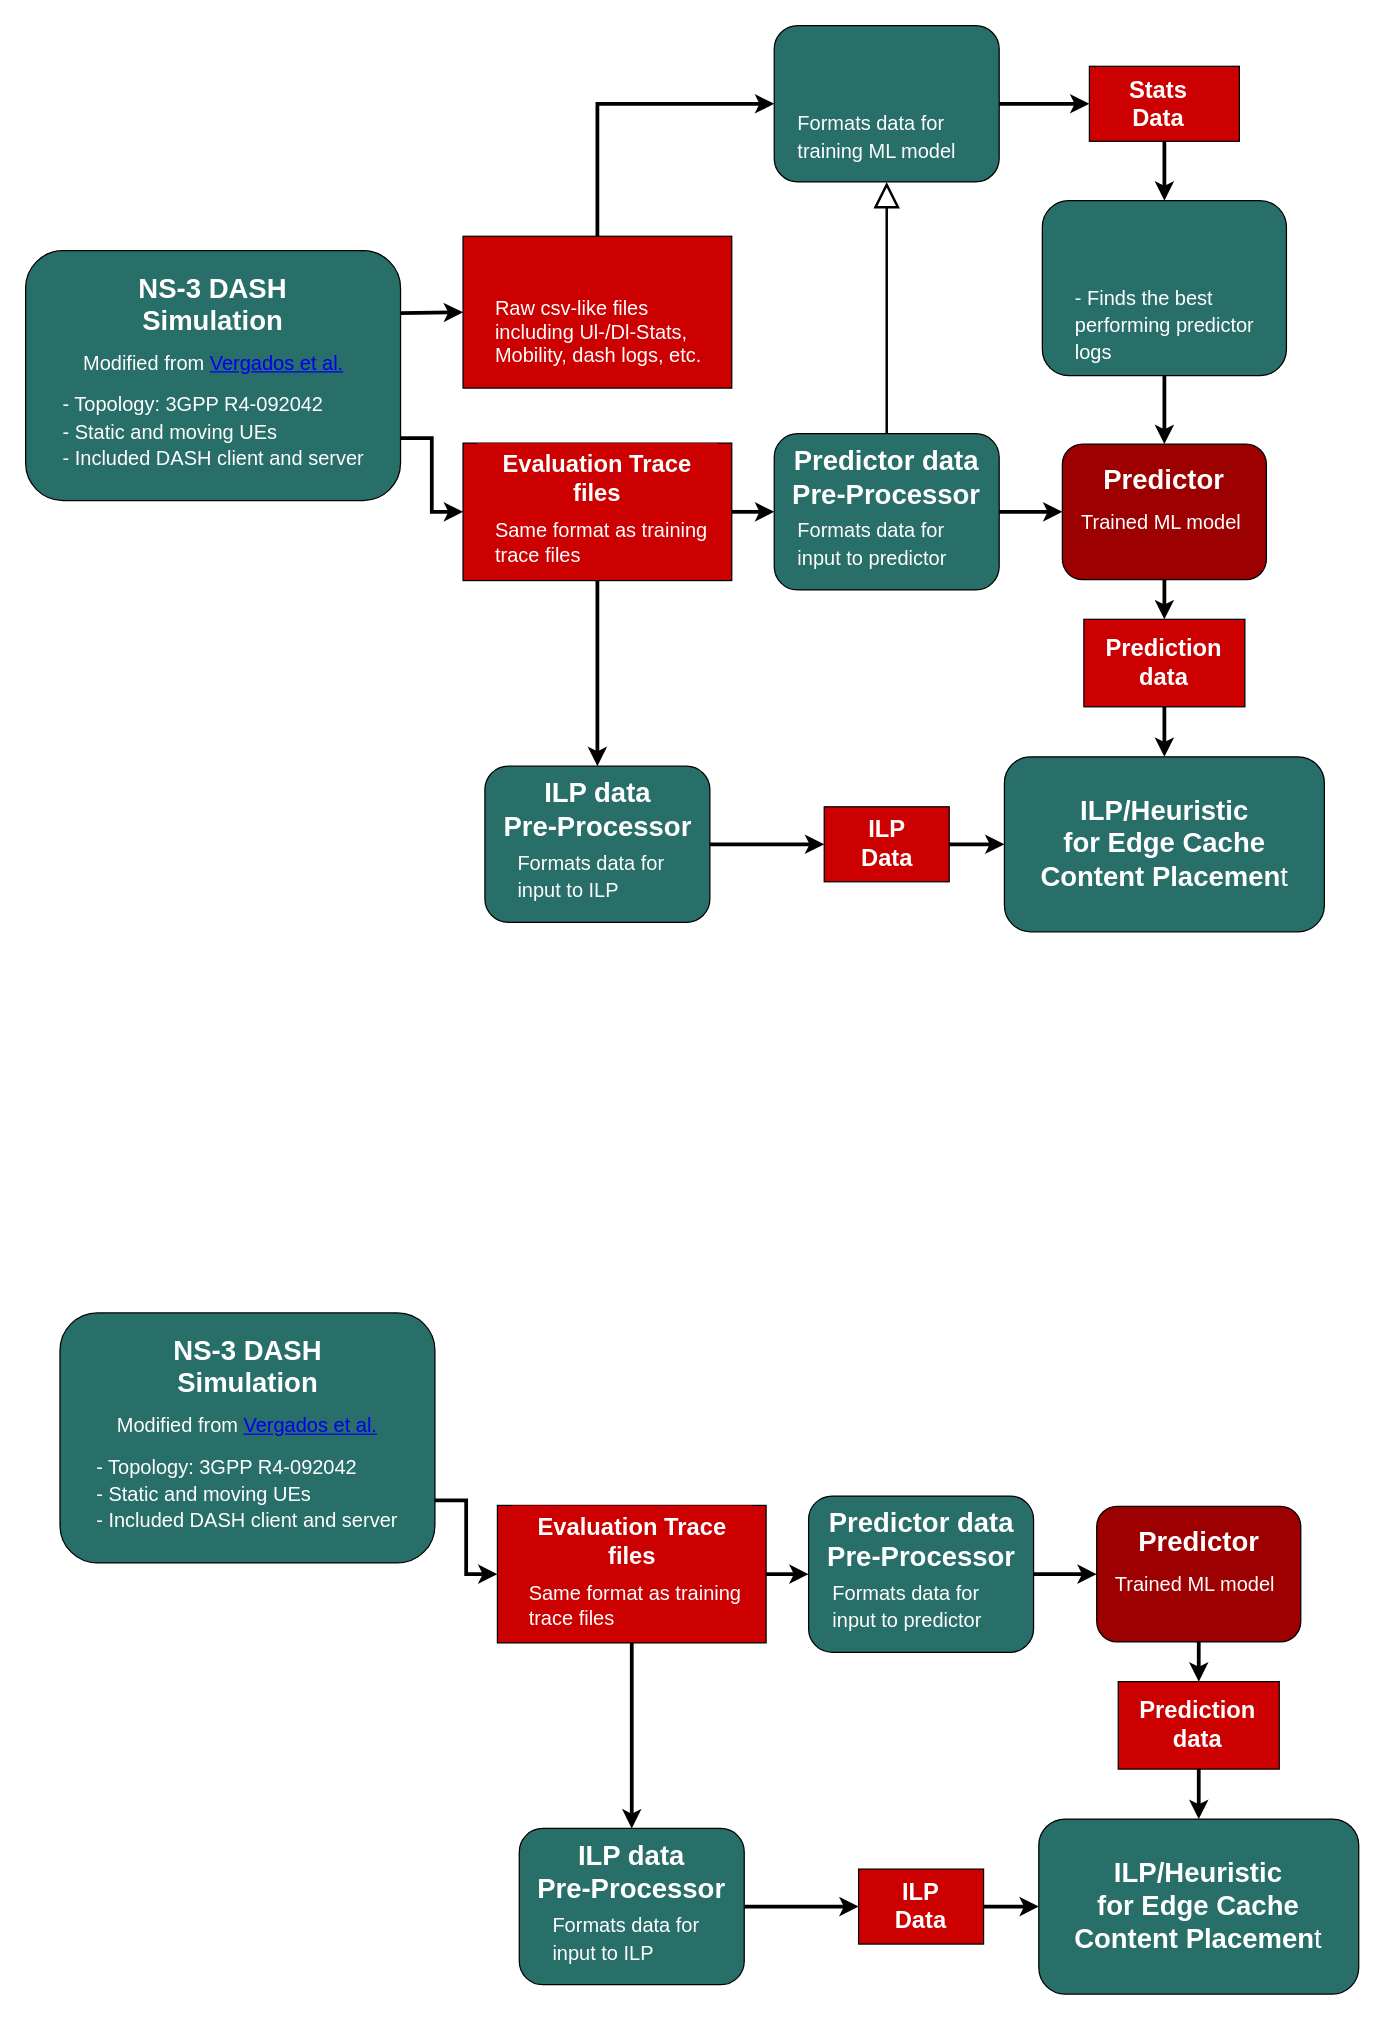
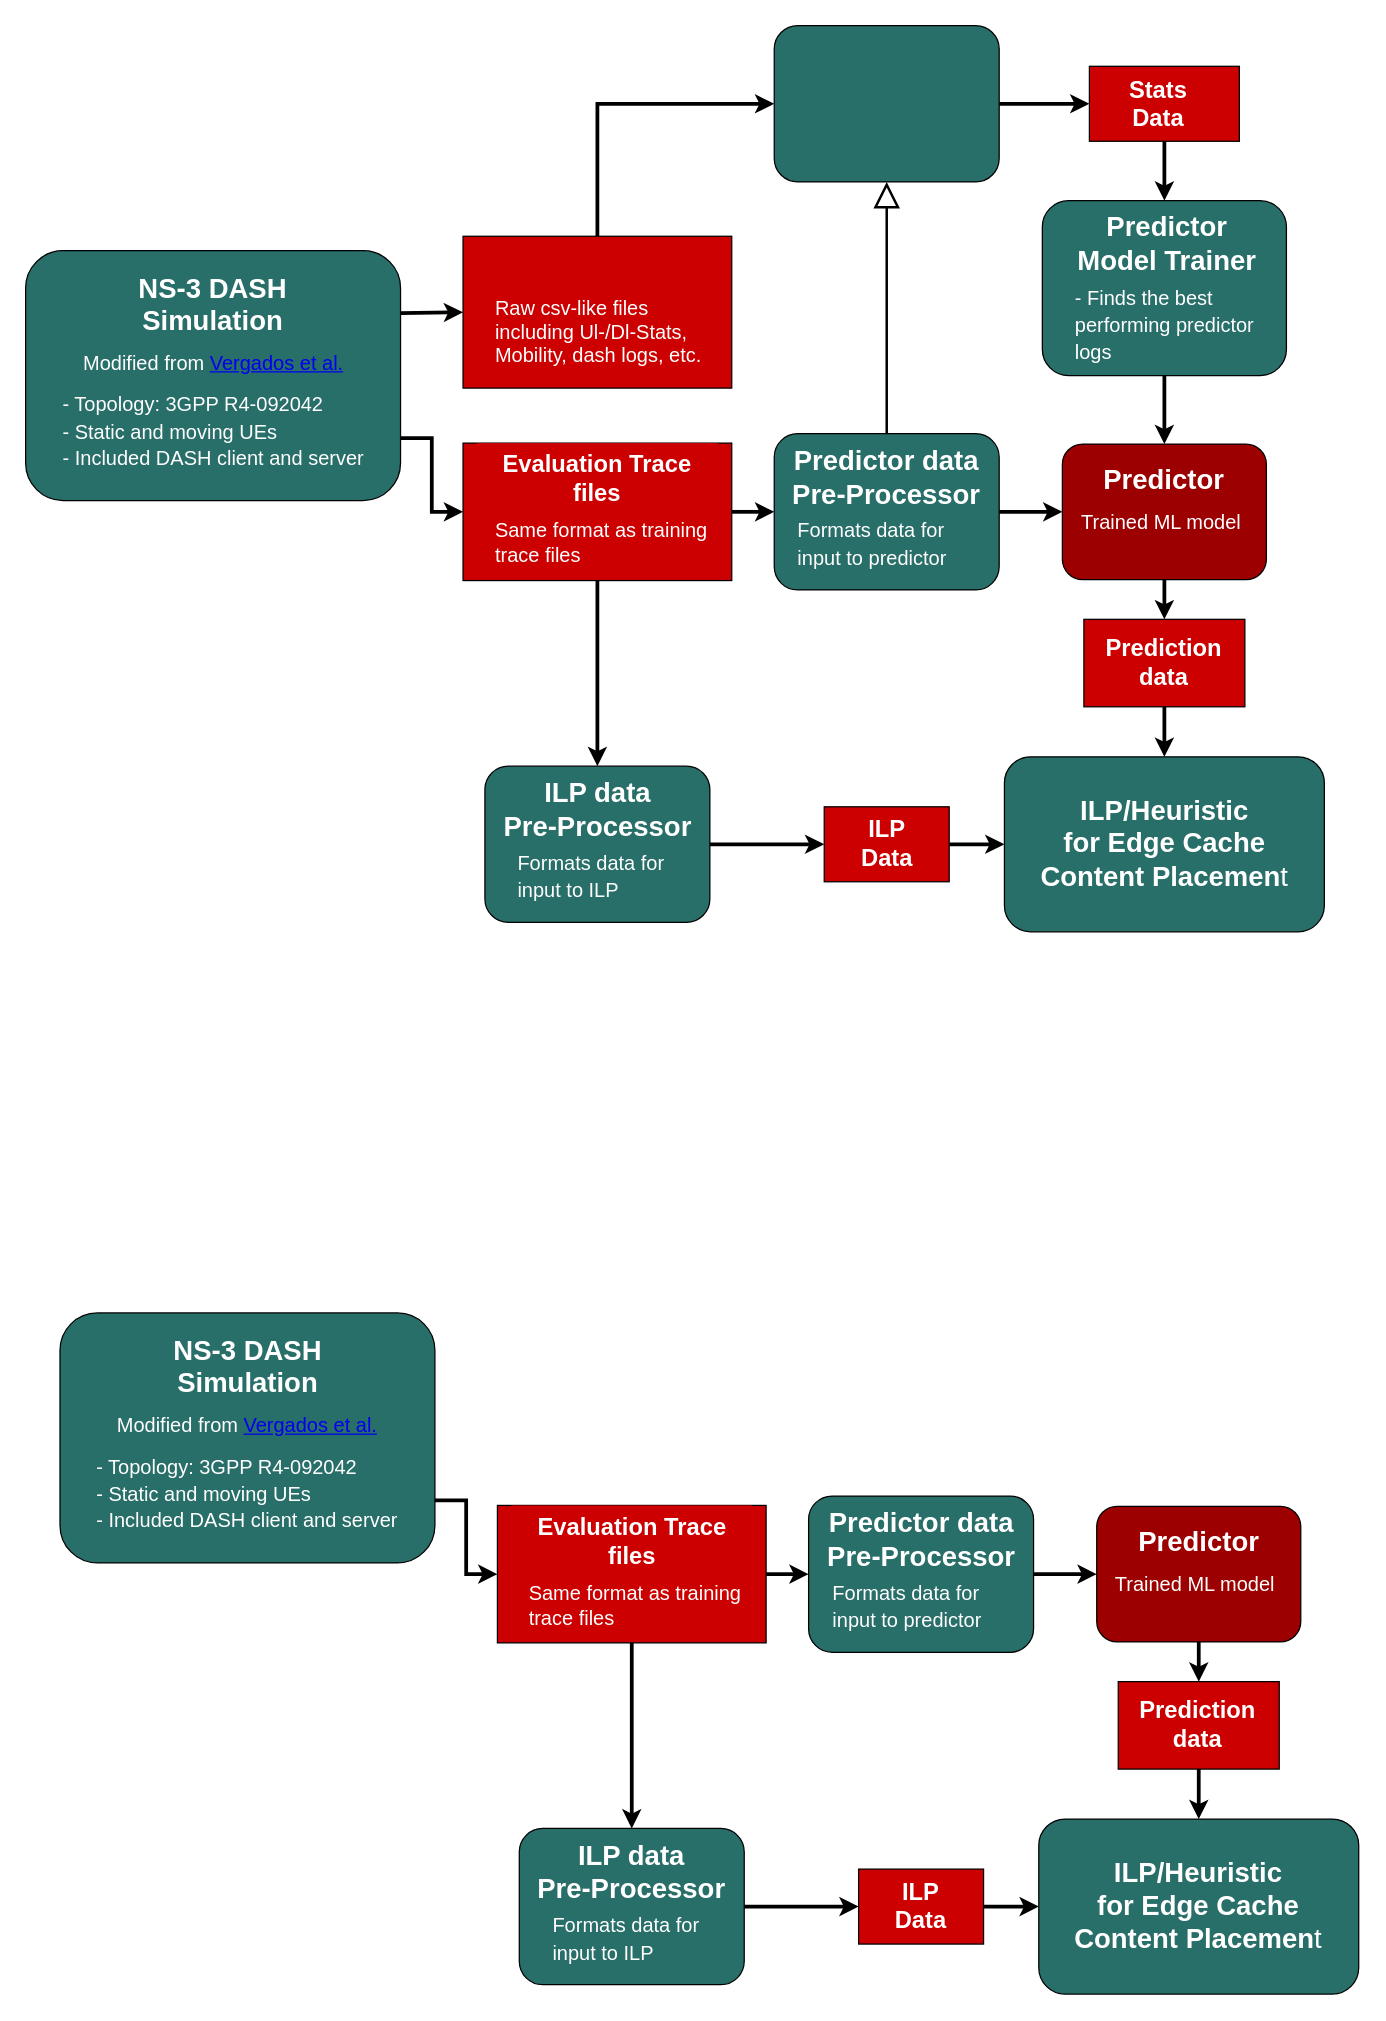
node "Formats data for training ML model": removed
node "Predictor Model Trainer": added
